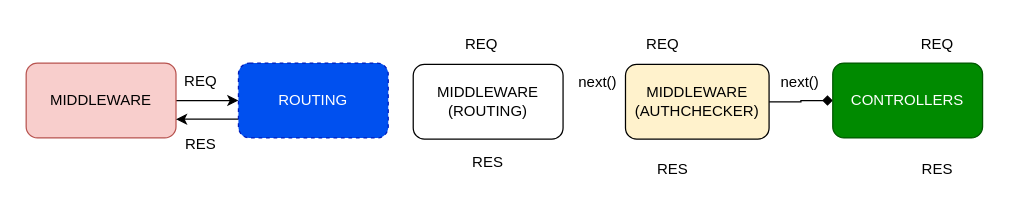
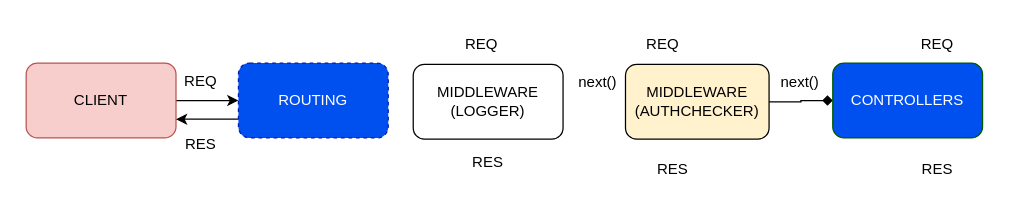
node "MIDDLEWARE": label "MIDDLEWARE" -> "CLIENT"
node "CONTROLLERS": fillcolor #008a00 -> #0050ef
node "MIDDLEWARE (ROUTING)": label "MIDDLEWARE (ROUTING)" -> "MIDDLEWARE (LOGGER)"
